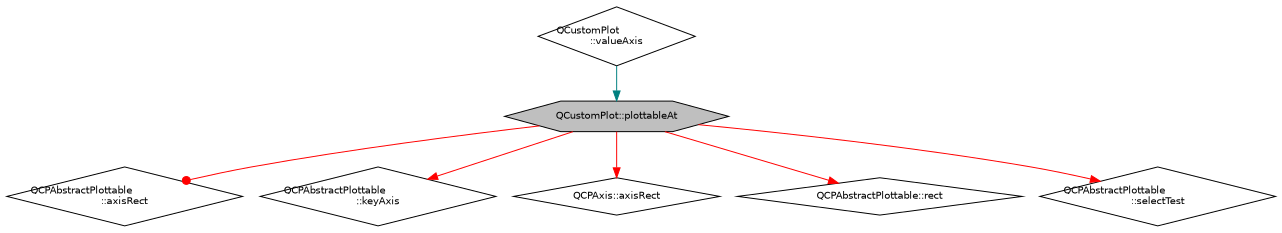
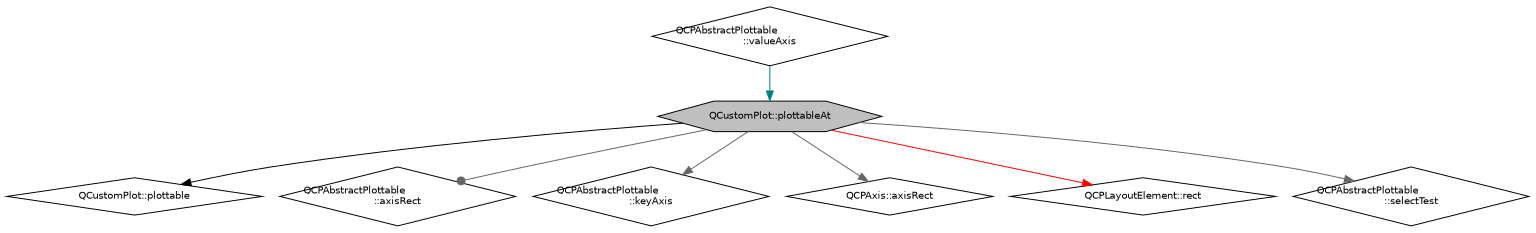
node "QCustomPlot ::valueAxis": label "QCustomPlot ::valueAxis" -> "QCPAbstractPlottable ::valueAxis"
edge "QCustomPlot::plottableAt" -> "QCPAbstractPlottable ::selectTest": color red -> gray40
edge "QCustomPlot::plottableAt" -> "QCPAbstractPlottable ::axisRect": color red -> gray40
edge "QCustomPlot::plottableAt" -> "QCPAxis::axisRect": color red -> gray40
edge "QCustomPlot::plottableAt" -> "QCPAbstractPlottable ::keyAxis": color red -> gray40
node "QCustomPlot::plottable": added
node "QCPAbstractPlottable::rect": label "QCPAbstractPlottable::rect" -> "QCPLayoutElement::rect"
